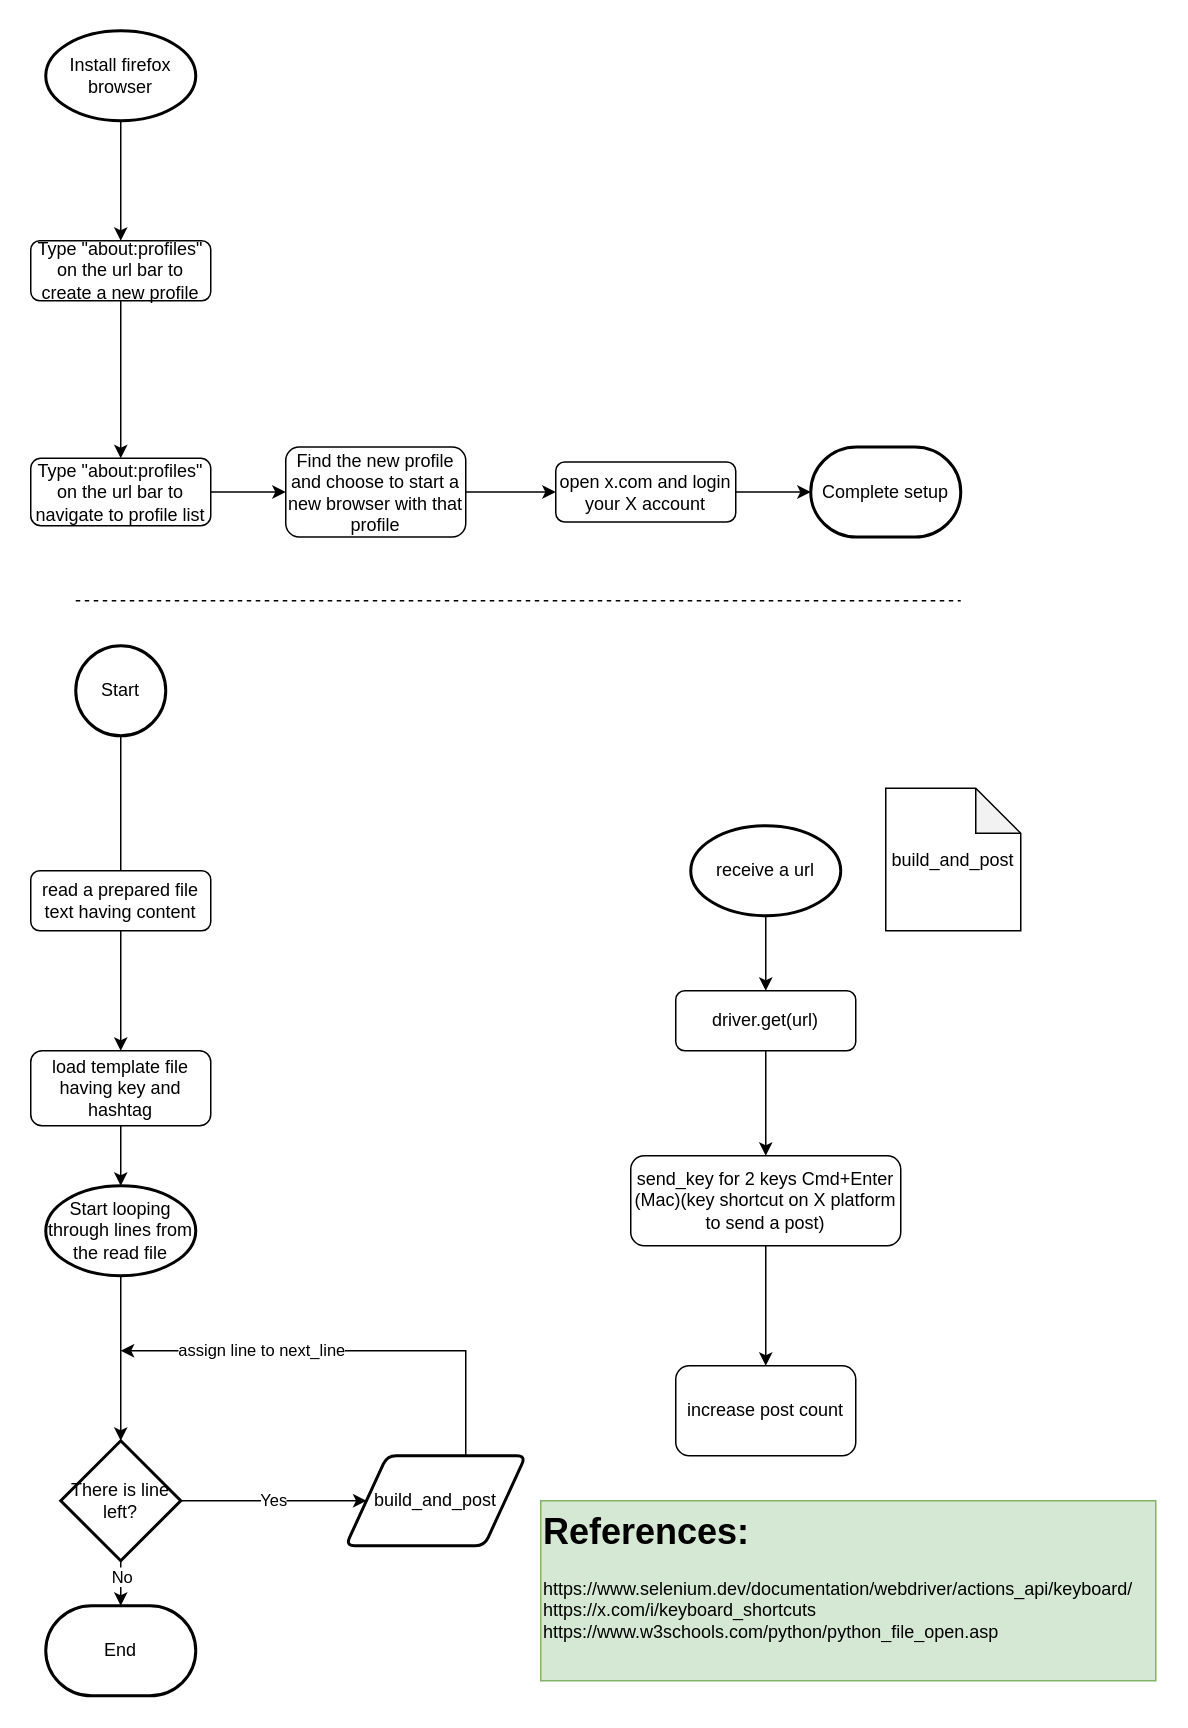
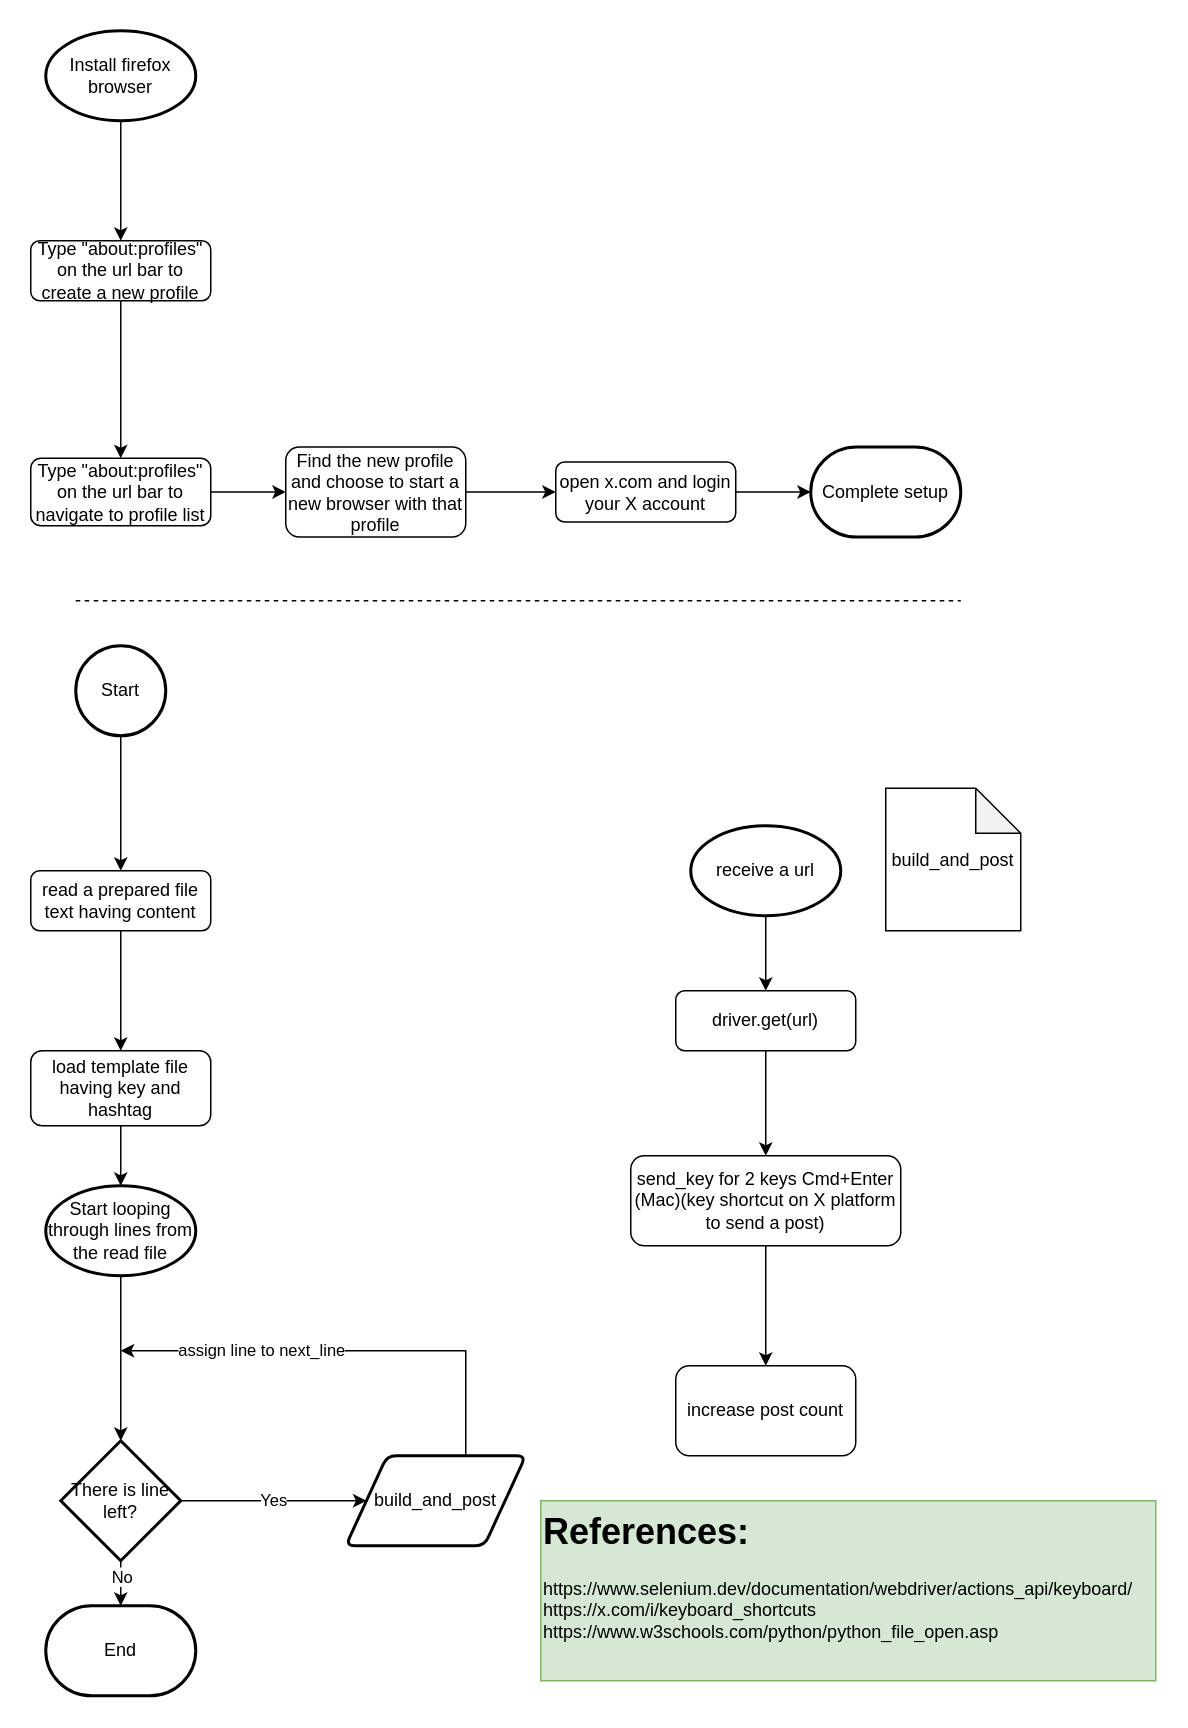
edge "Start" -- "read a prepared file text having content": arrowhead none -> classic
